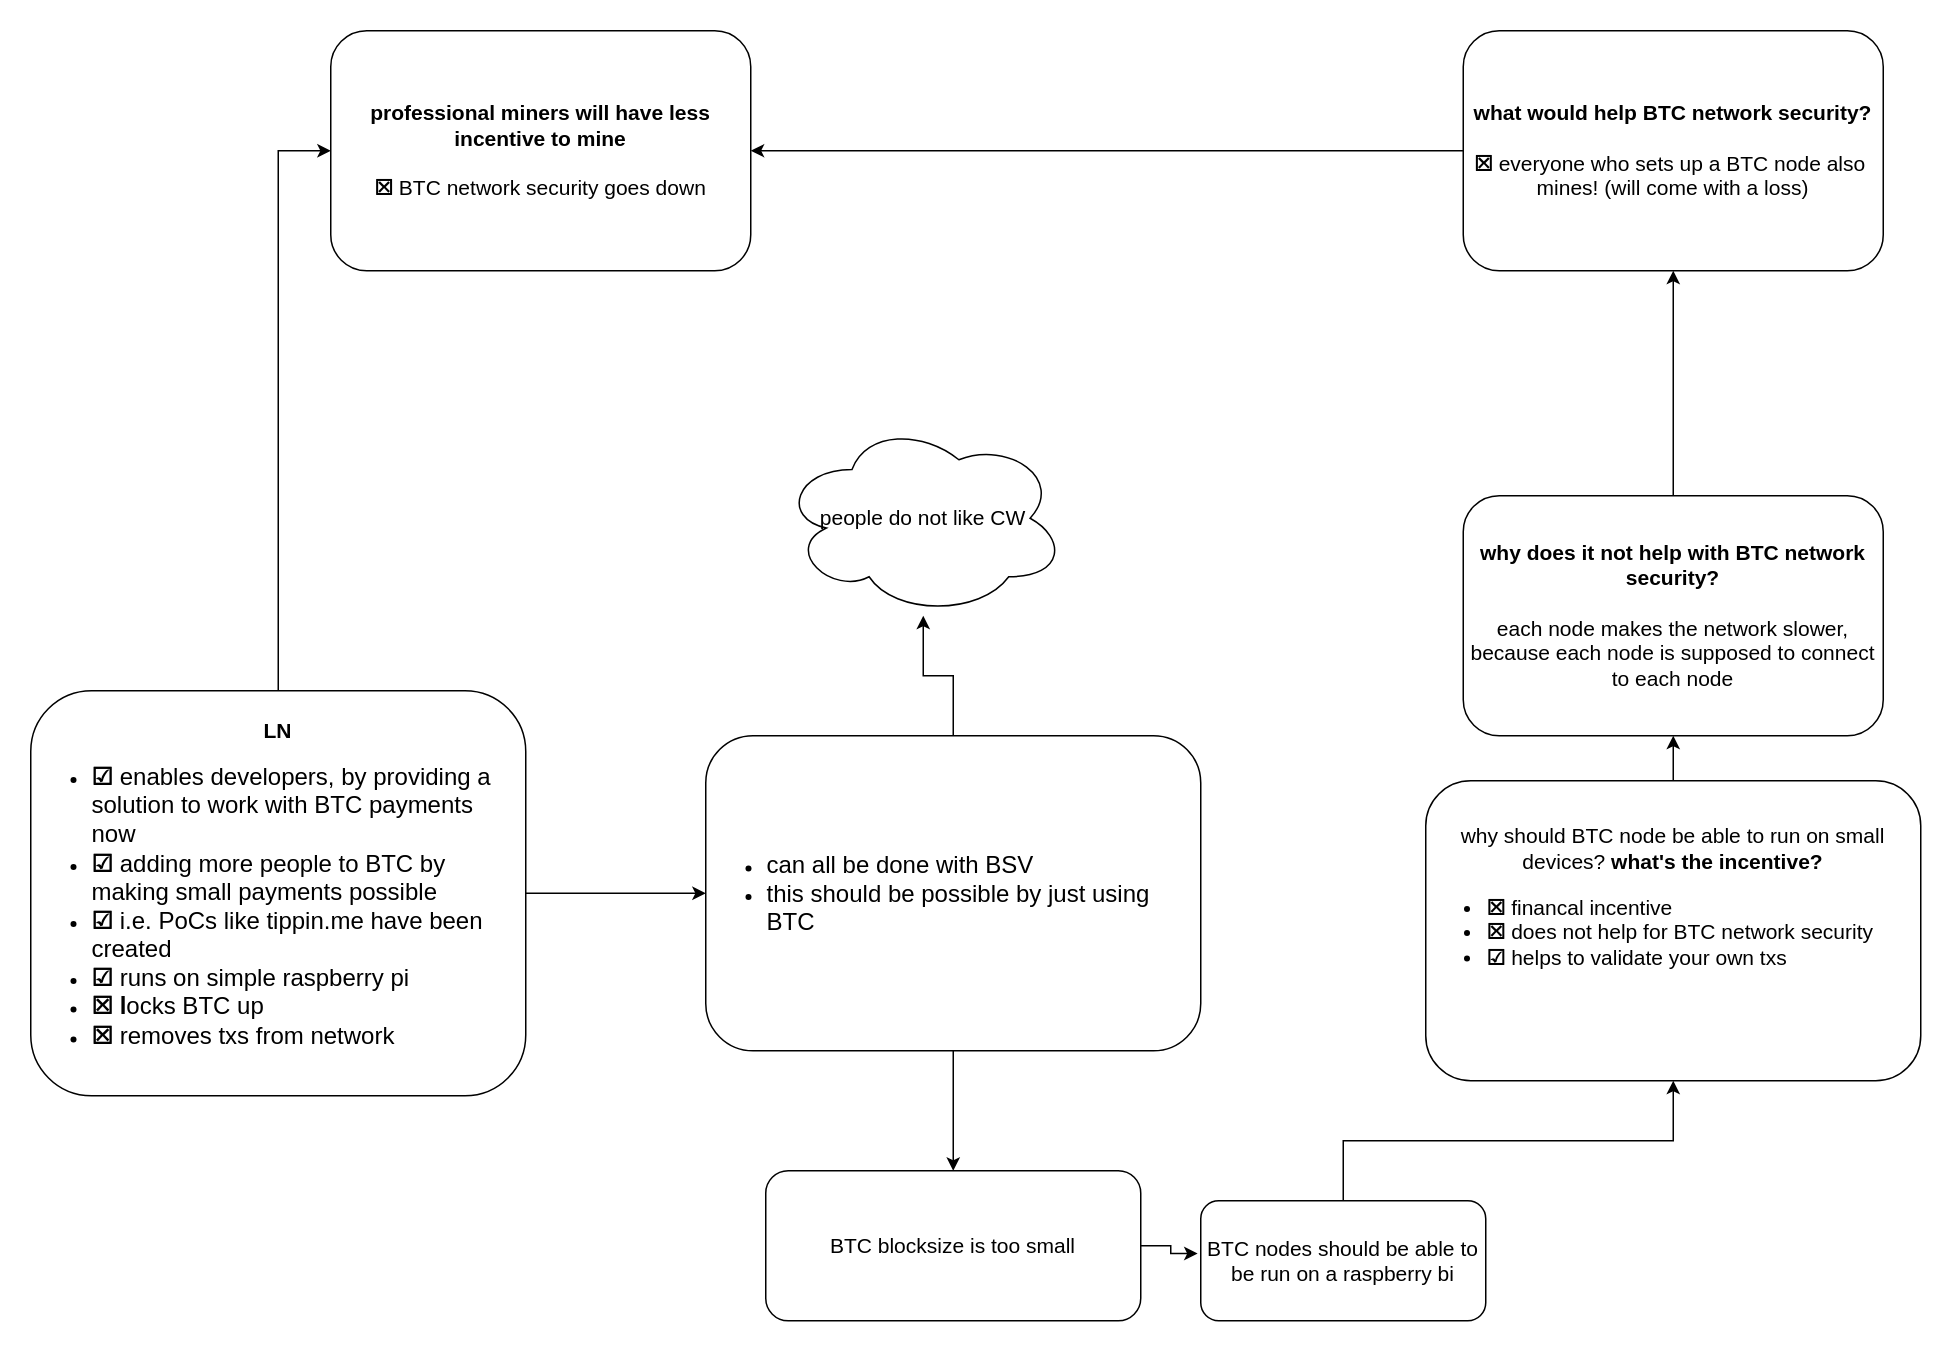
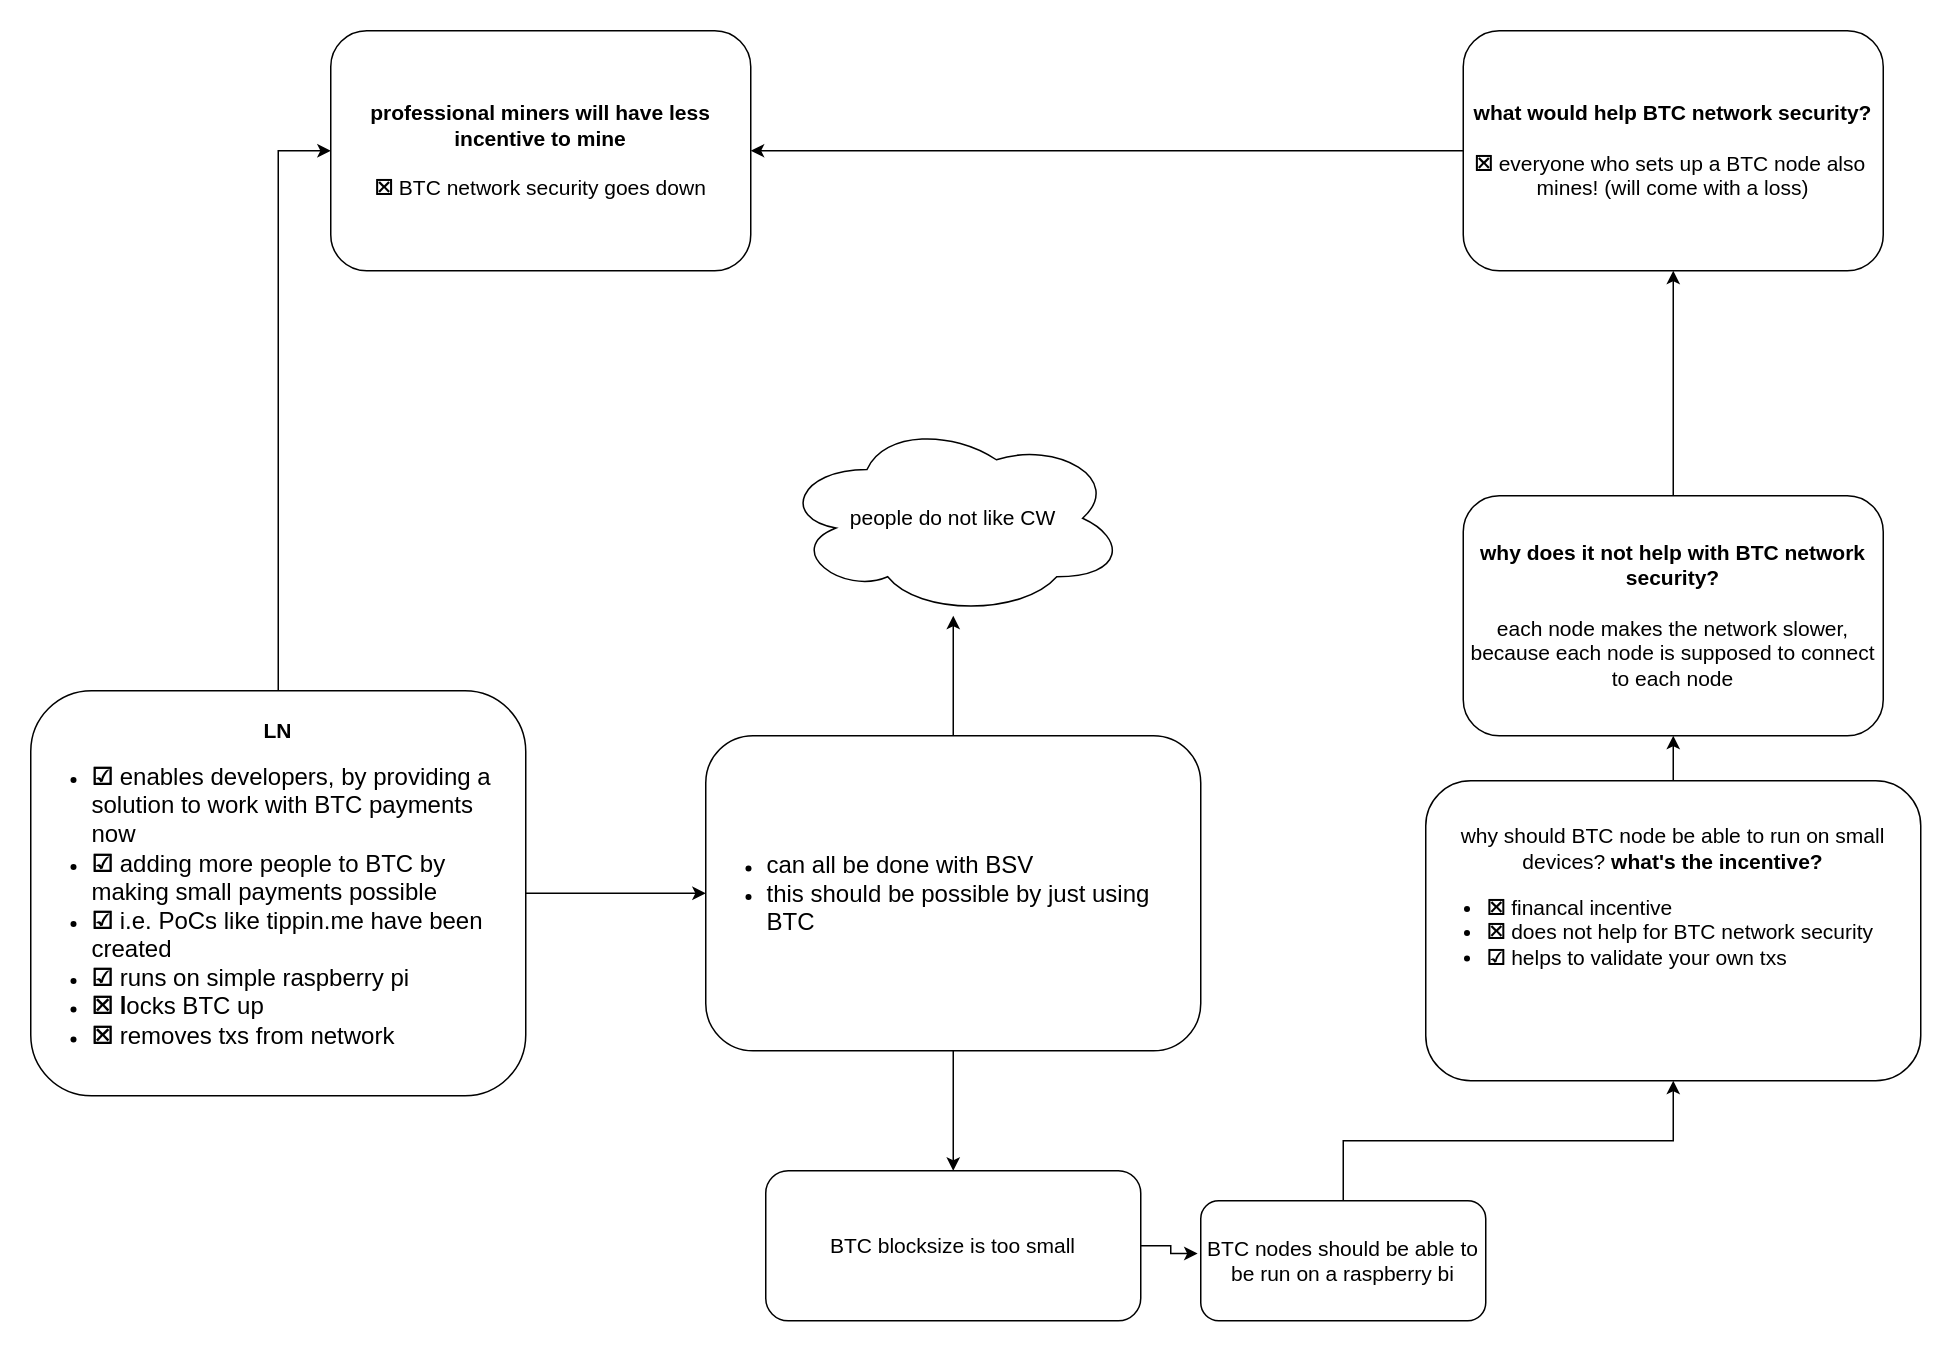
node "people do not like CW": size 285x195 -> 345x195
